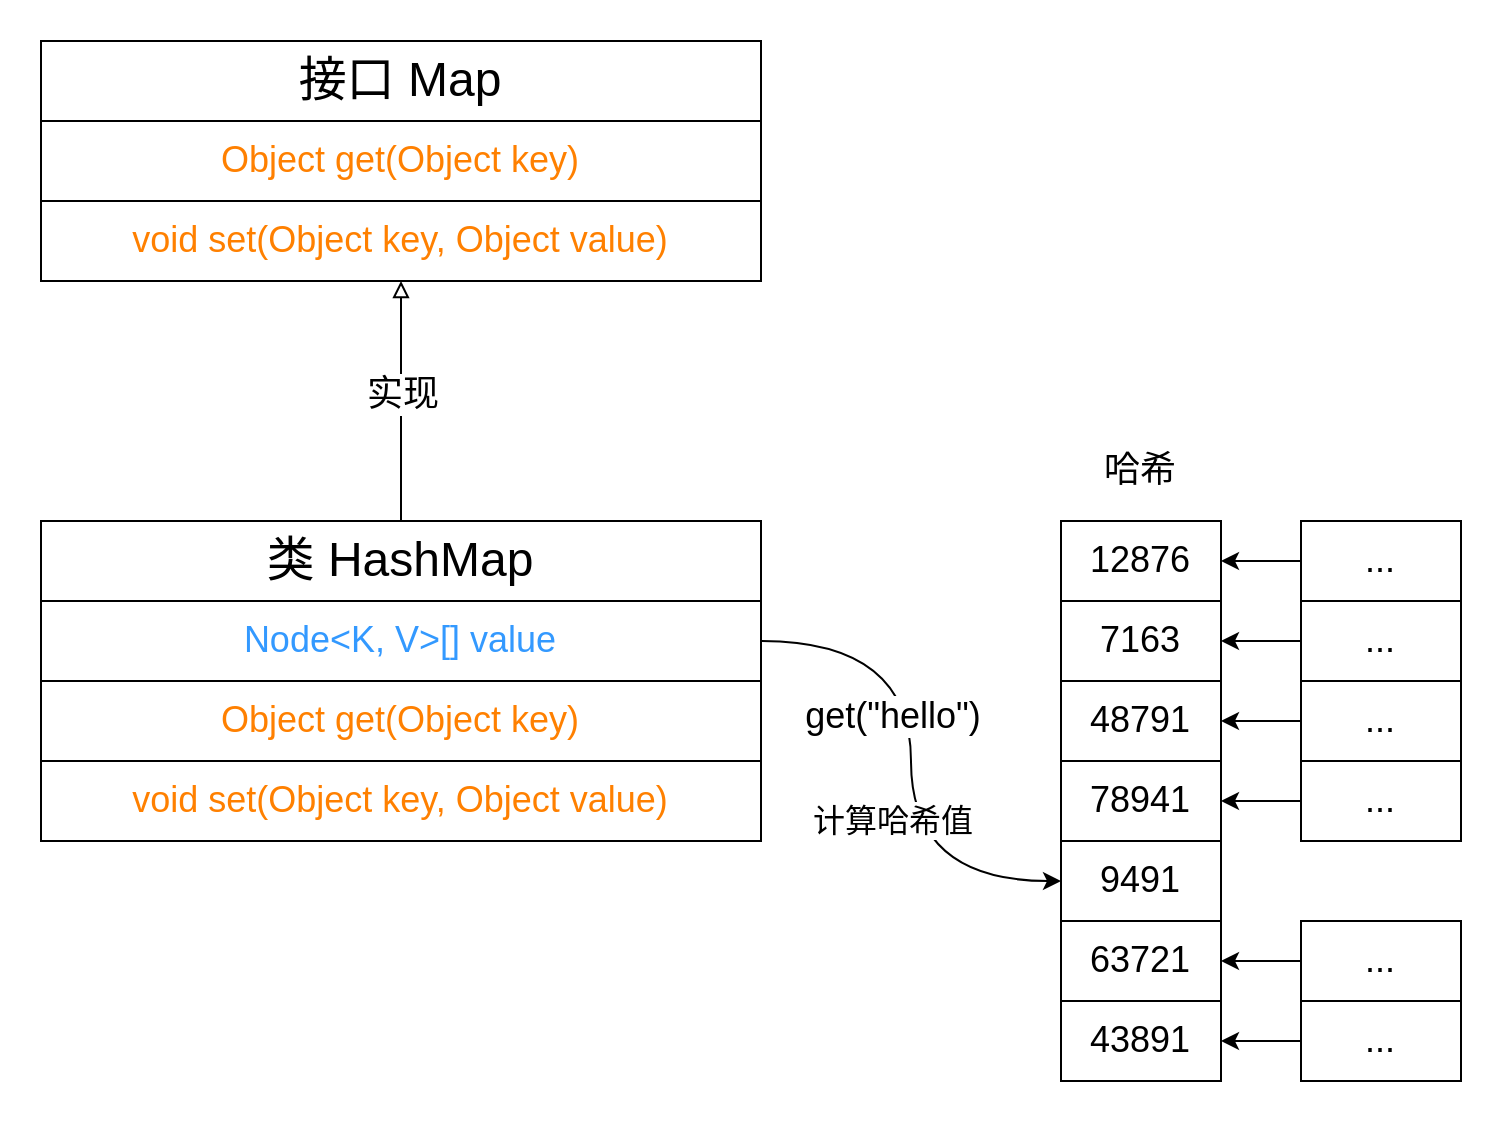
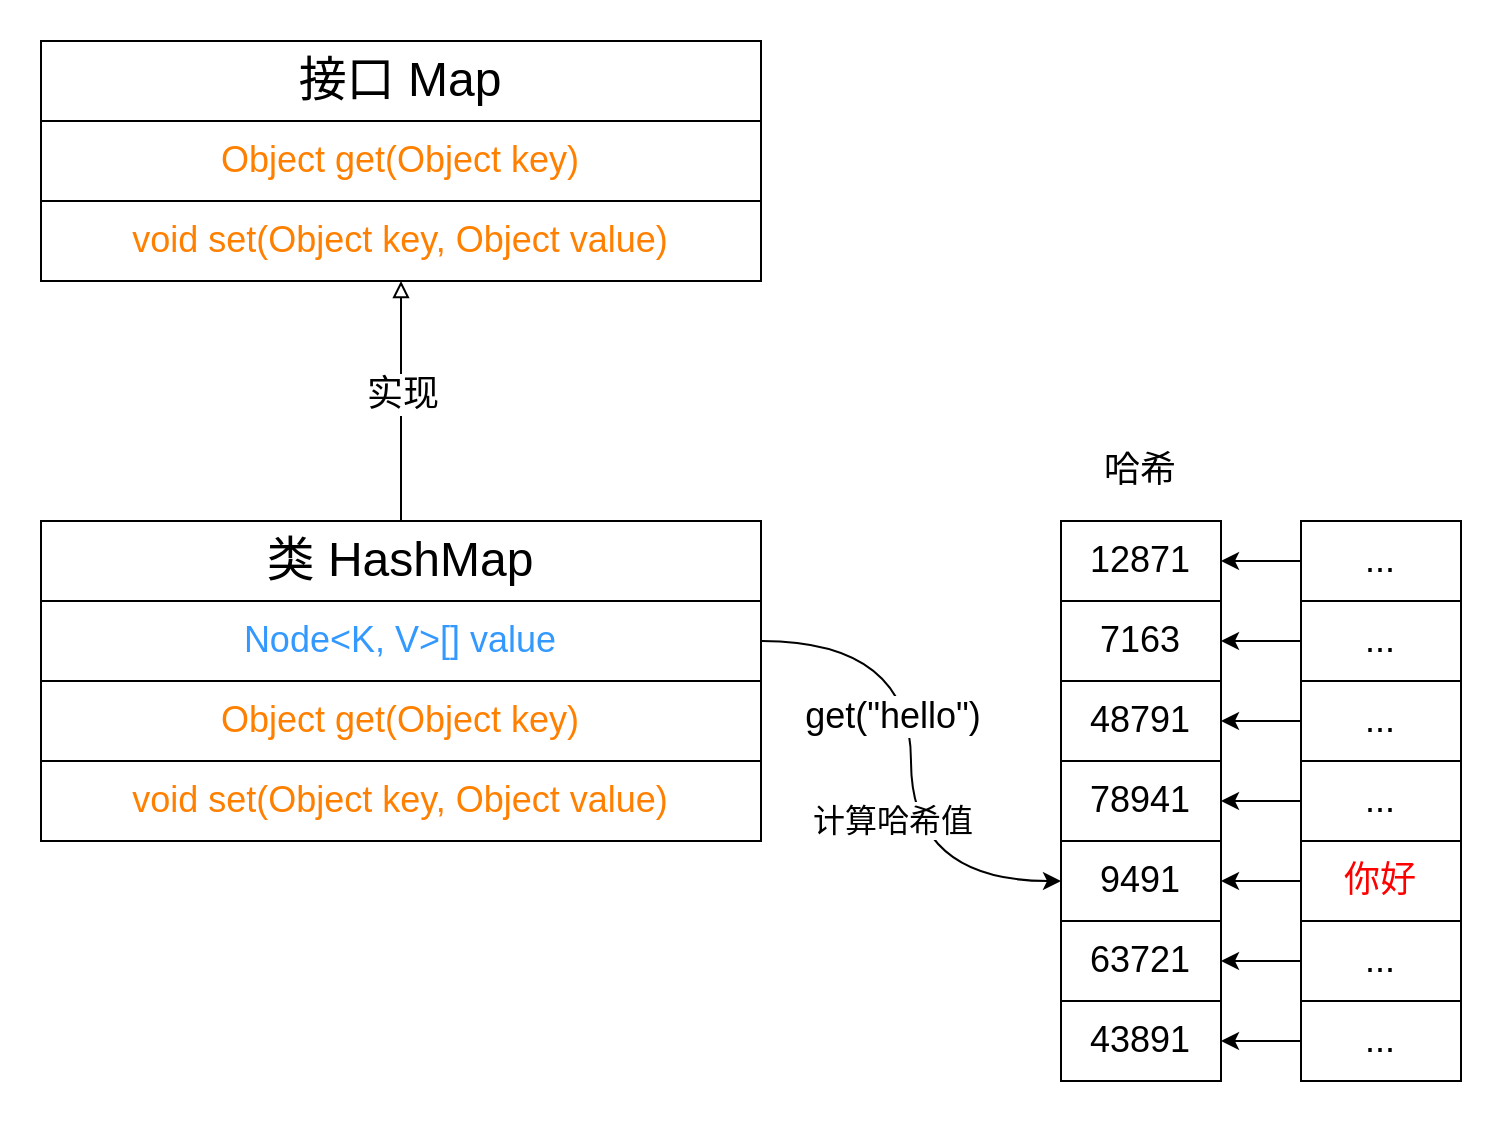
node "12876": label "12876" -> "12871"
edge "你好" -> "9491": added
node "你好": added
